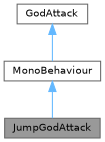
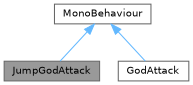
edge "MonoBehaviour" -> "GodAttack": reversed
